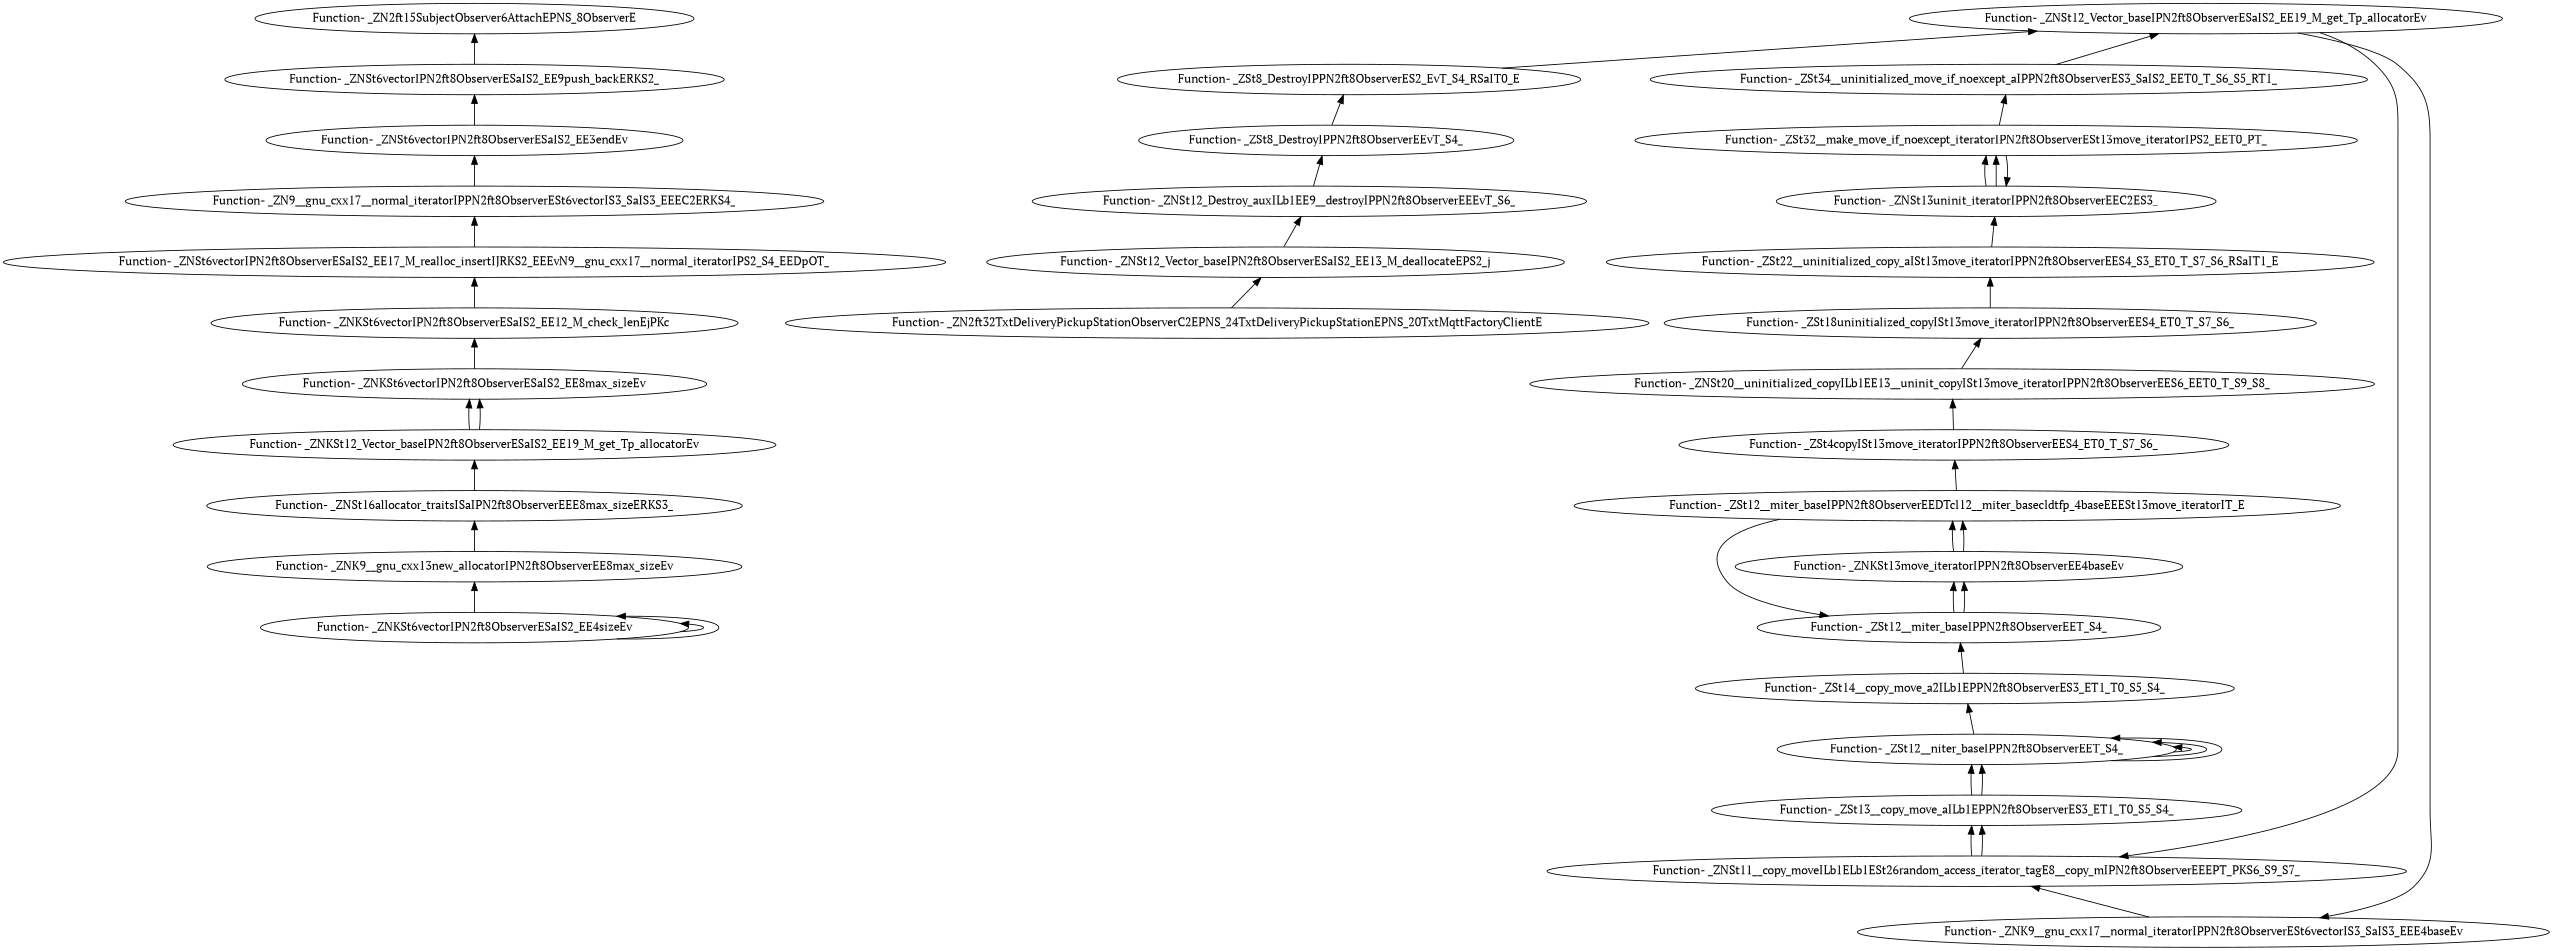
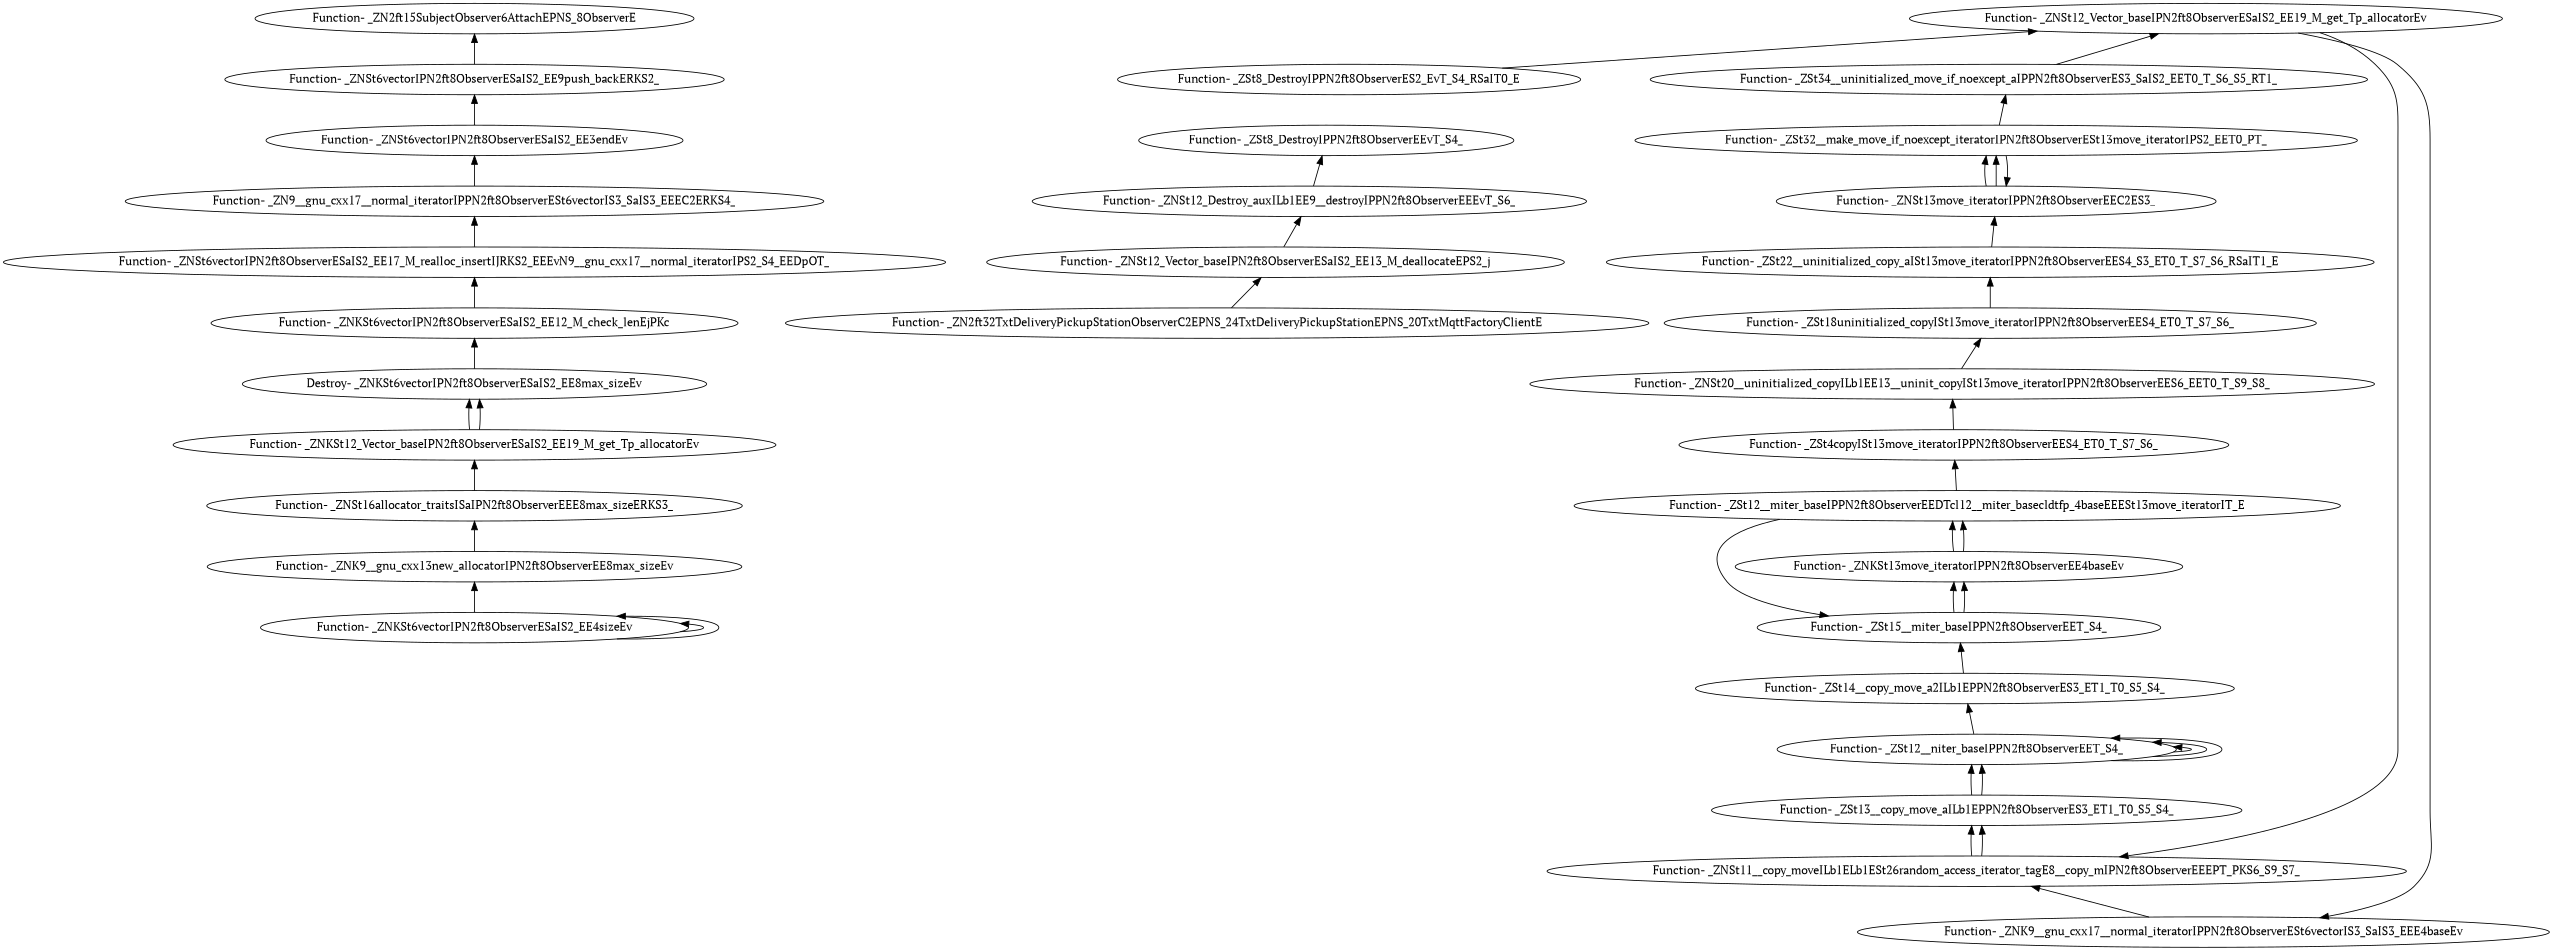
edge "Function- _ZSt8_DestroyIPPN2ft8ObserverEEvT_S4_" -> "Function- _ZSt8_DestroyIPPN2ft8ObserverES2_EvT_S4_RSaIT0_E": removed
node "Function- _ZNSt13uninit_iteratorIPPN2ft8ObserverEEC2ES3_": label "Function- _ZNSt13uninit_iteratorIPPN2ft8ObserverEEC2ES3_" -> "Function- _ZNSt13move_iteratorIPPN2ft8ObserverEEC2ES3_"
node "Function- _ZNKSt6vectorIPN2ft8ObserverESaIS2_EE8max_sizeEv": label "Function- _ZNKSt6vectorIPN2ft8ObserverESaIS2_EE8max_sizeEv" -> "Destroy- _ZNKSt6vectorIPN2ft8ObserverESaIS2_EE8max_sizeEv"
node "Function- _ZSt12__miter_baseIPPN2ft8ObserverEET_S4_": label "Function- _ZSt12__miter_baseIPPN2ft8ObserverEET_S4_" -> "Function- _ZSt15__miter_baseIPPN2ft8ObserverEET_S4_"
